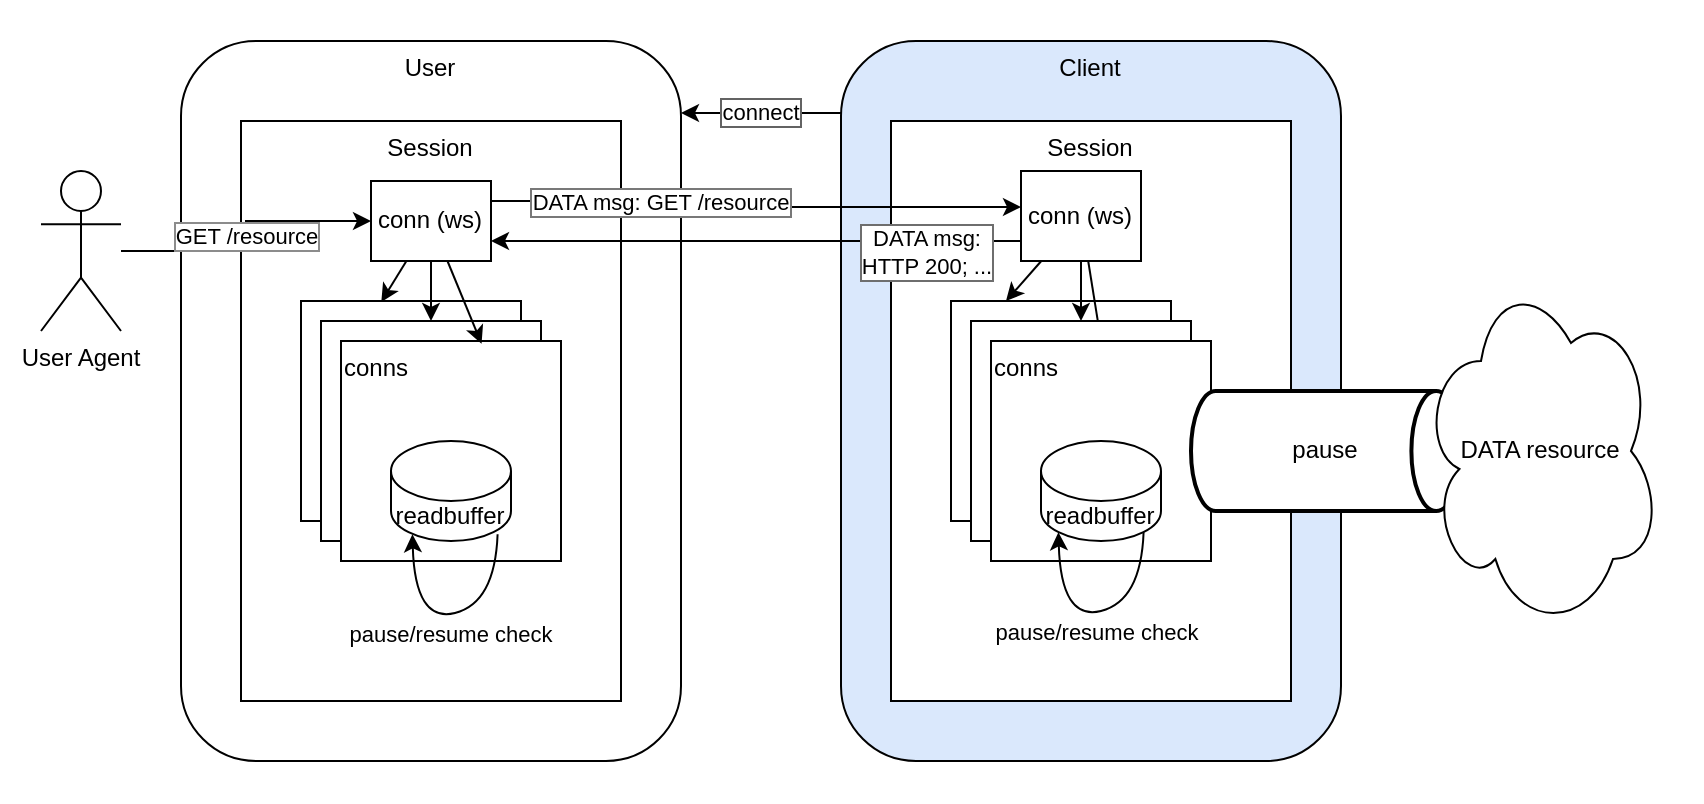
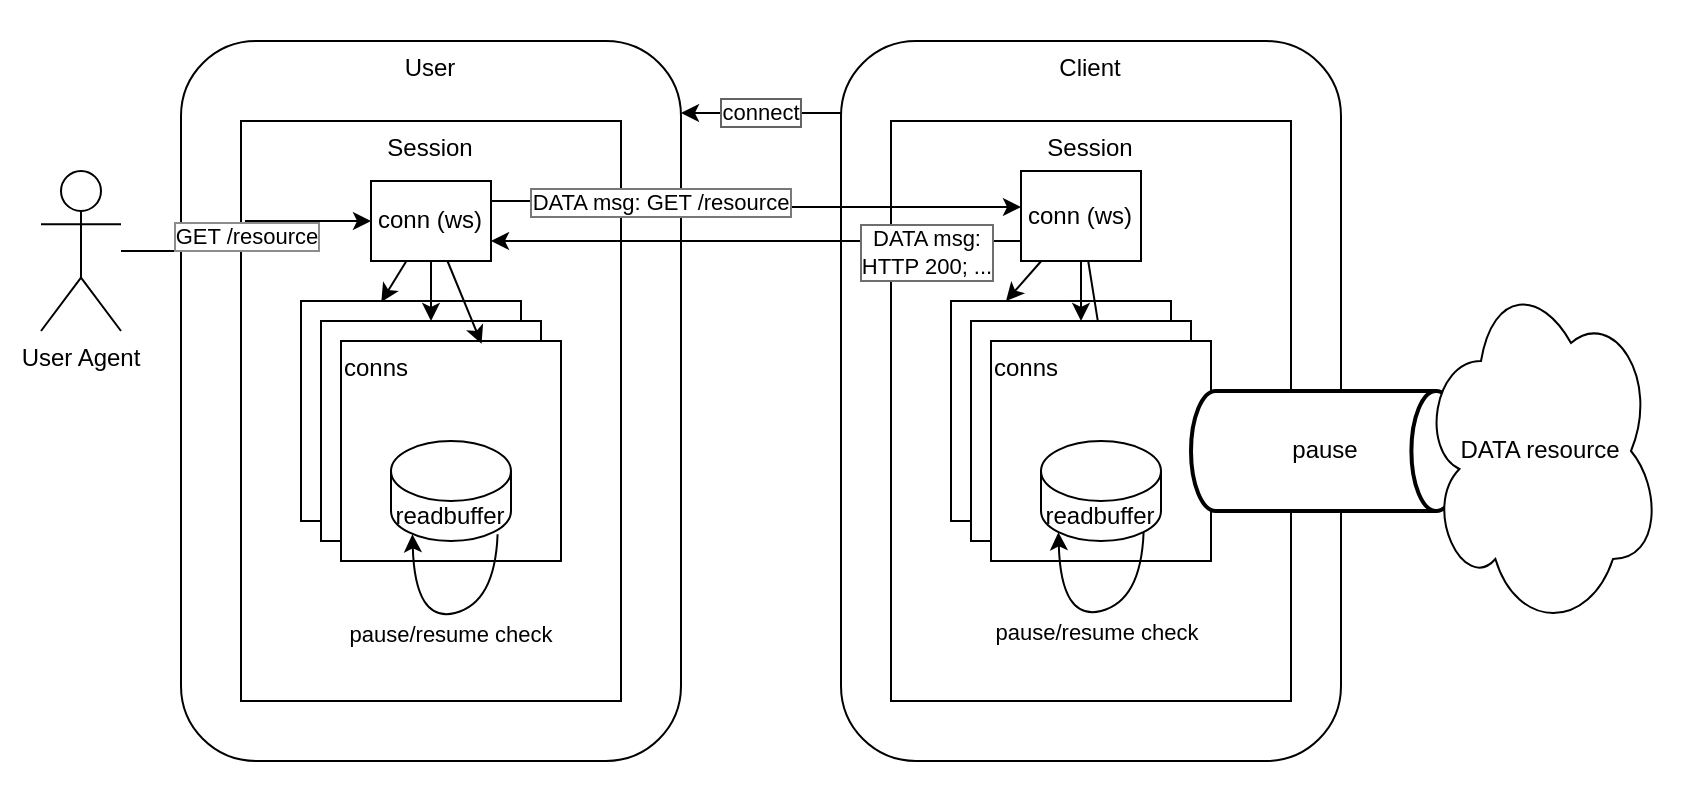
node "Client": fillcolor #dae8fc -> #ffffff
